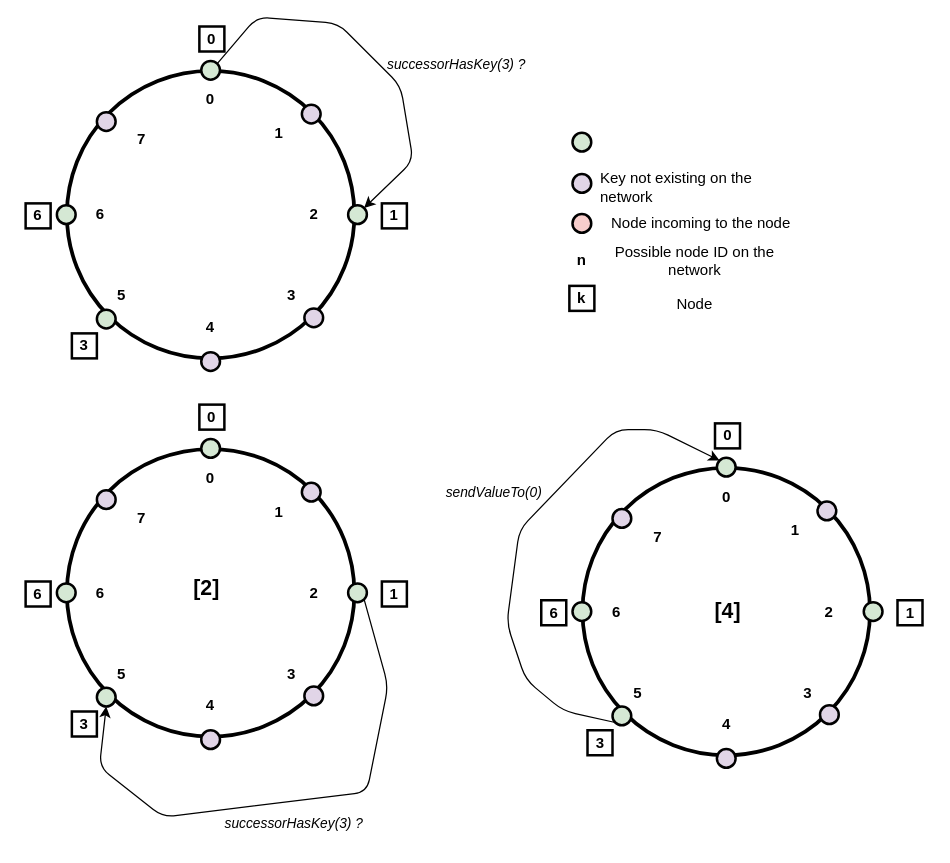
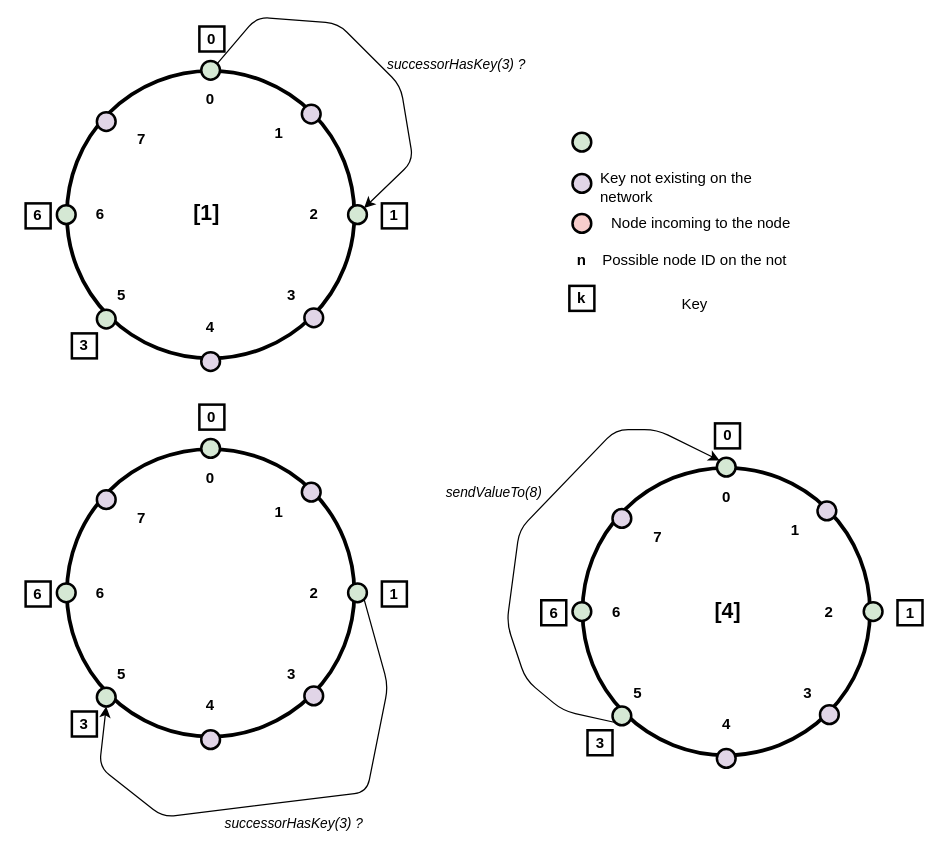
node "[1]": added
node "Possible node ID on the network": label "Possible node ID on the network" -> "Possible node ID on the not"
node "Node": label "Node" -> "Key"
node "sendValueTo(0)": label "sendValueTo(0)" -> "sendValueTo(8)"
node "[2]": removed
